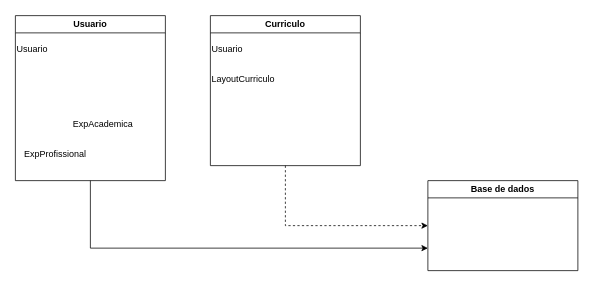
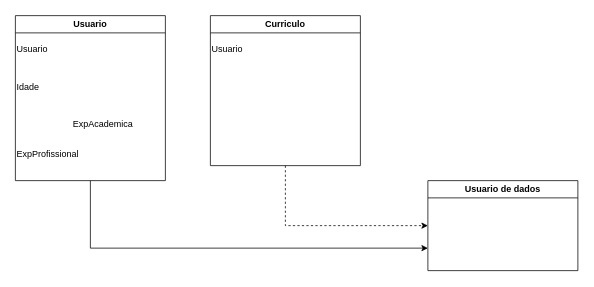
node "LayoutCurriculo": removed
node "Idade": added
node "ExpProfissional": moved (64, 154) -> (57, 154)
node "Base de dados": label "Base de dados" -> "Usuario de dados"
